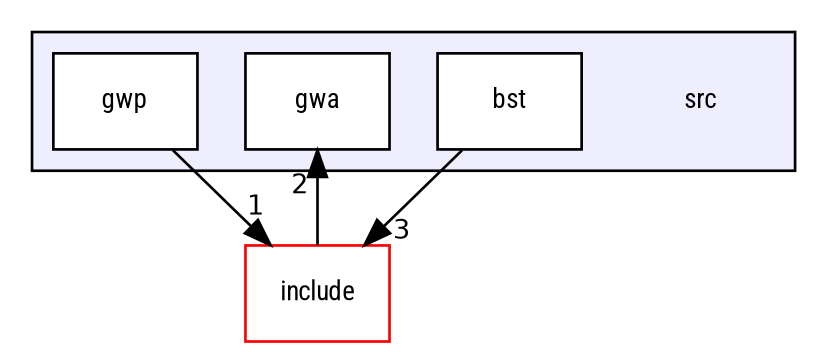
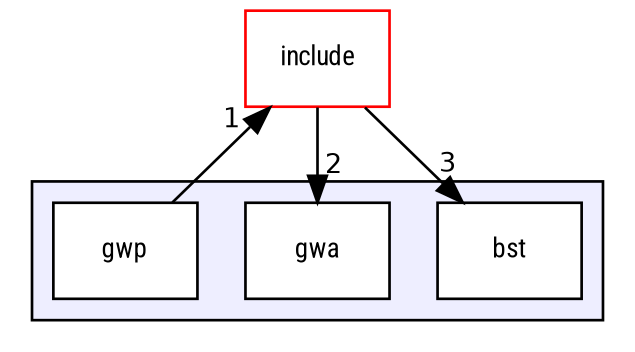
node "src": removed
edge "bst" -> "include": reversed
